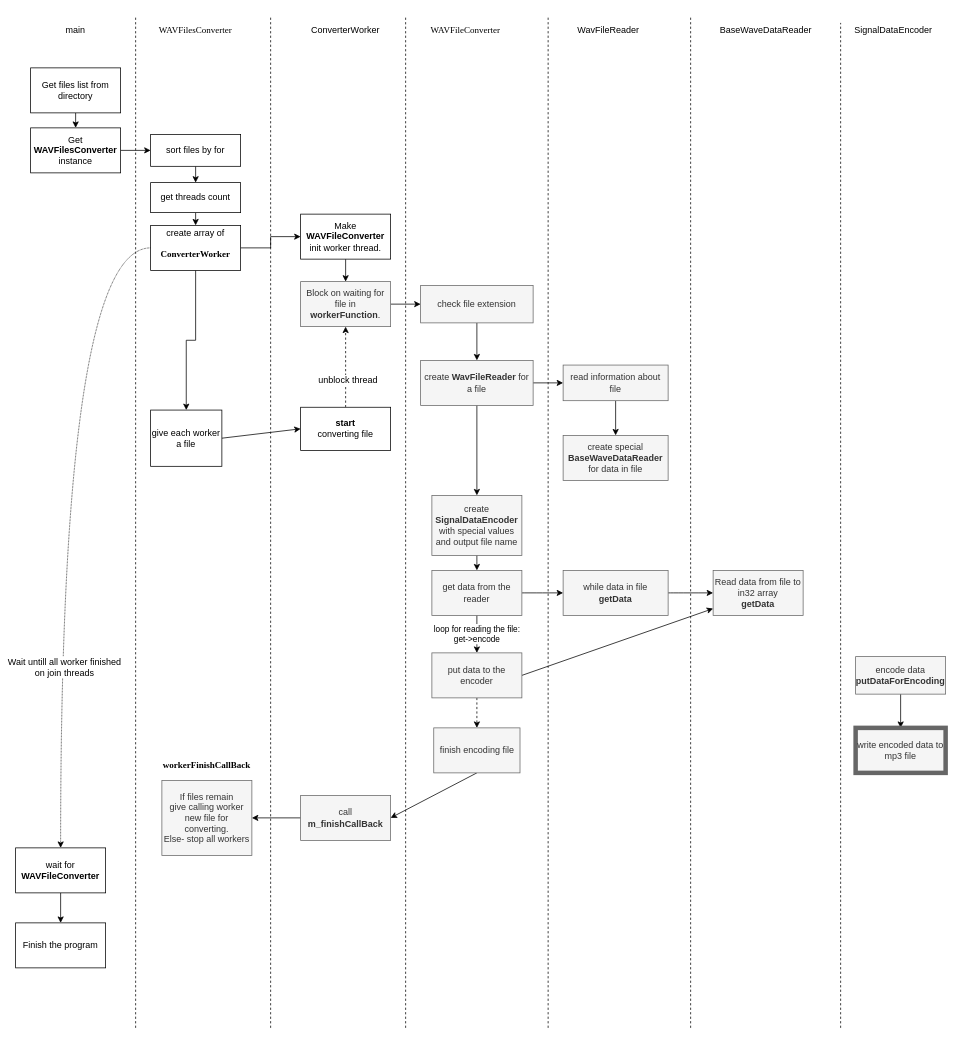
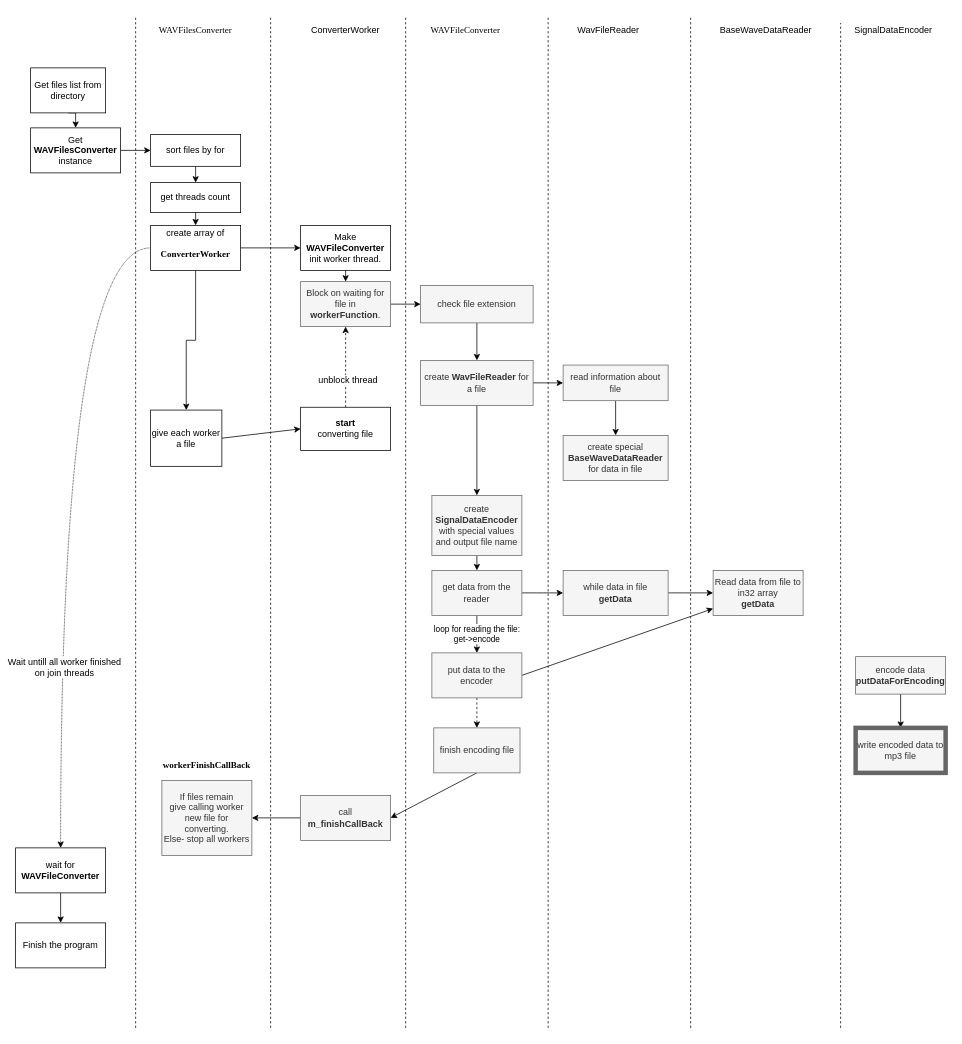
node "main": removed
node "Get files list from directory": size 90x45 -> 75x45
node "Make WAVFileConverter init worker thread.": moved (345, 237) -> (345, 248)
